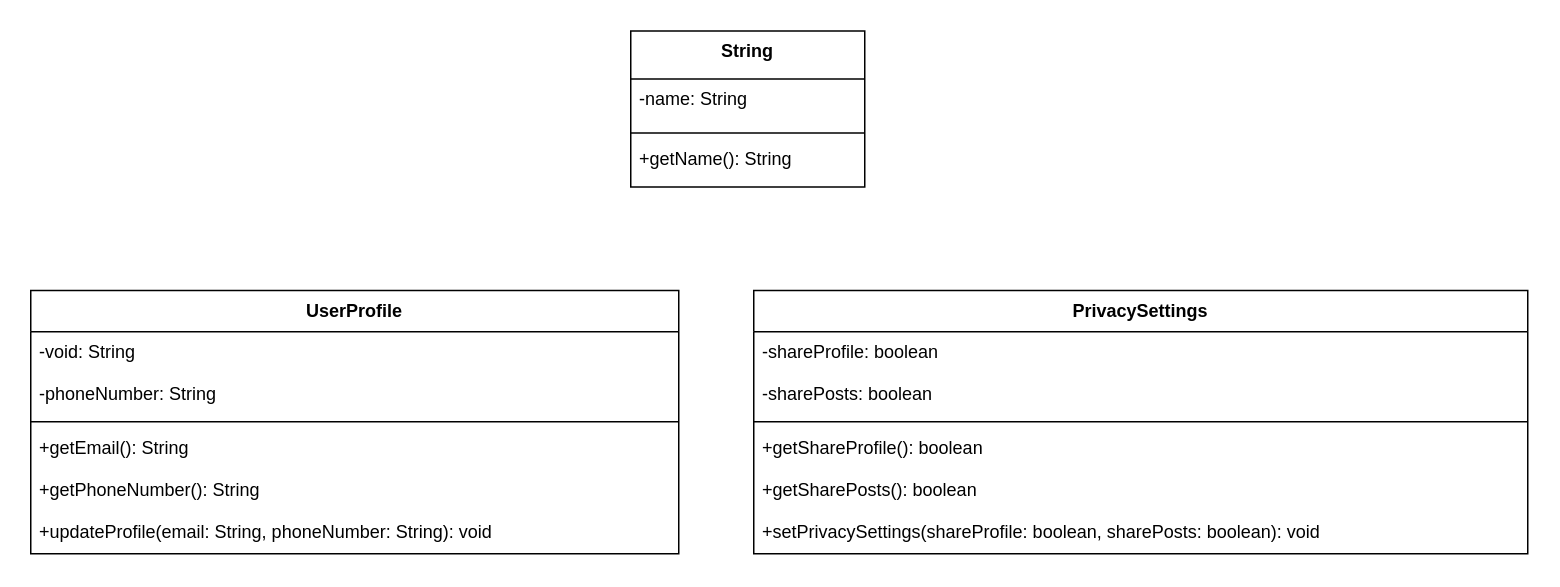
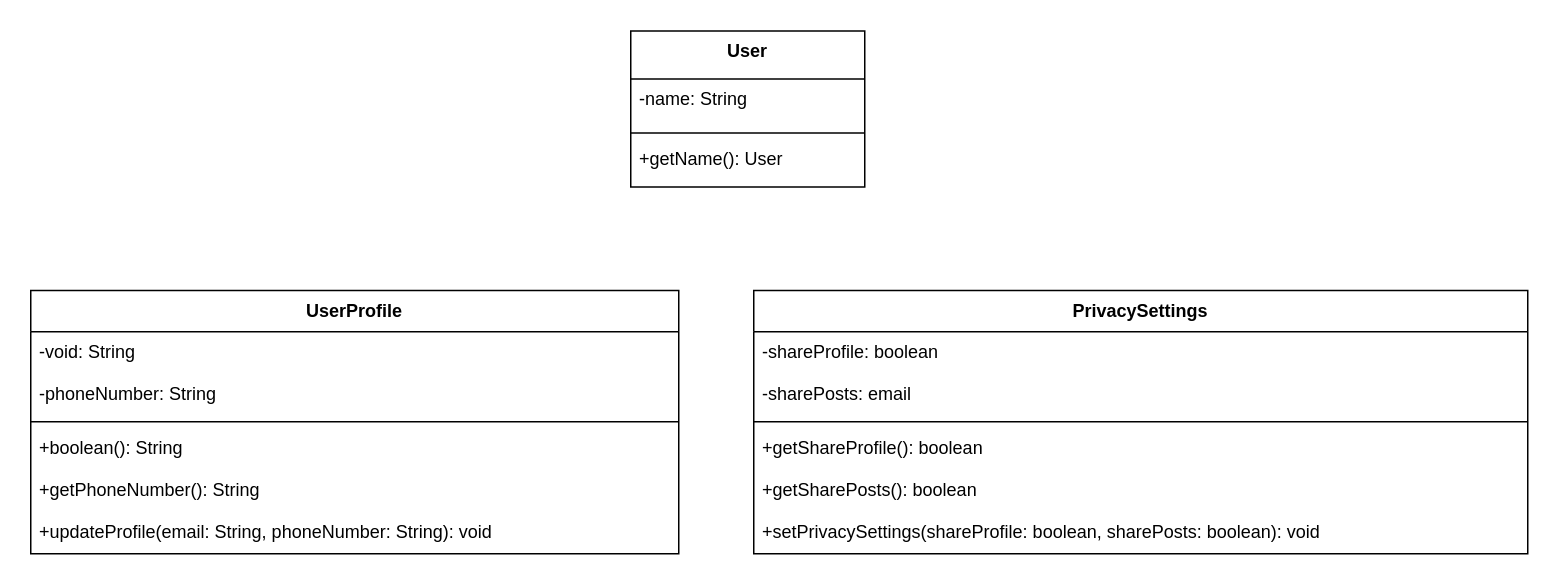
node "String": label "String" -> "User"
node "+getName(): String": label "+getName(): String" -> "+getName(): User"
node "-sharePosts: boolean": label "-sharePosts: boolean" -> "-sharePosts: email"
node "+getEmail(): String": label "+getEmail(): String" -> "+boolean(): String"
